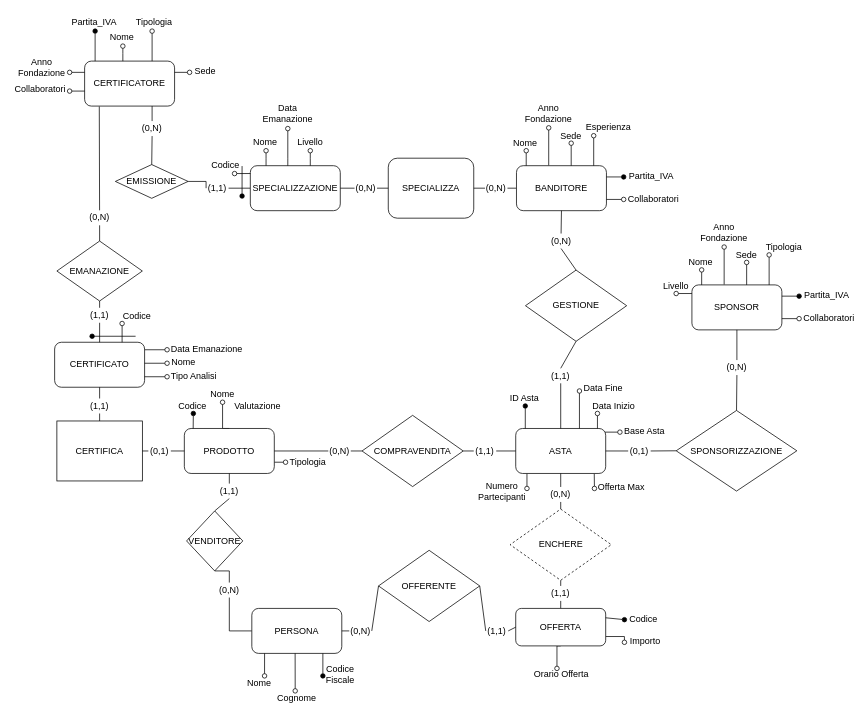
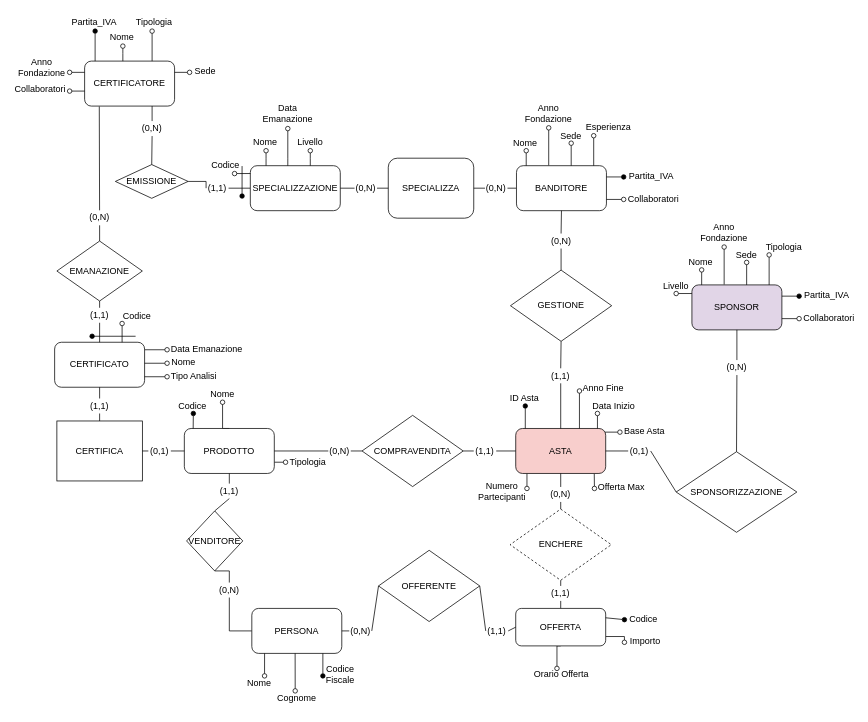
node "GESTIONE": moved (576, 306) -> (561, 306)
node "SPONSOR": fillcolor #ffffff -> #e1d5e7
node "Data Fine": label "Data Fine" -> "Anno Fine"
node "Valutazione": removed
node "ASTA": fillcolor #ffffff -> #f8cecc
node "SPONSORIZZAZIONE": moved (737, 451) -> (737, 492)
